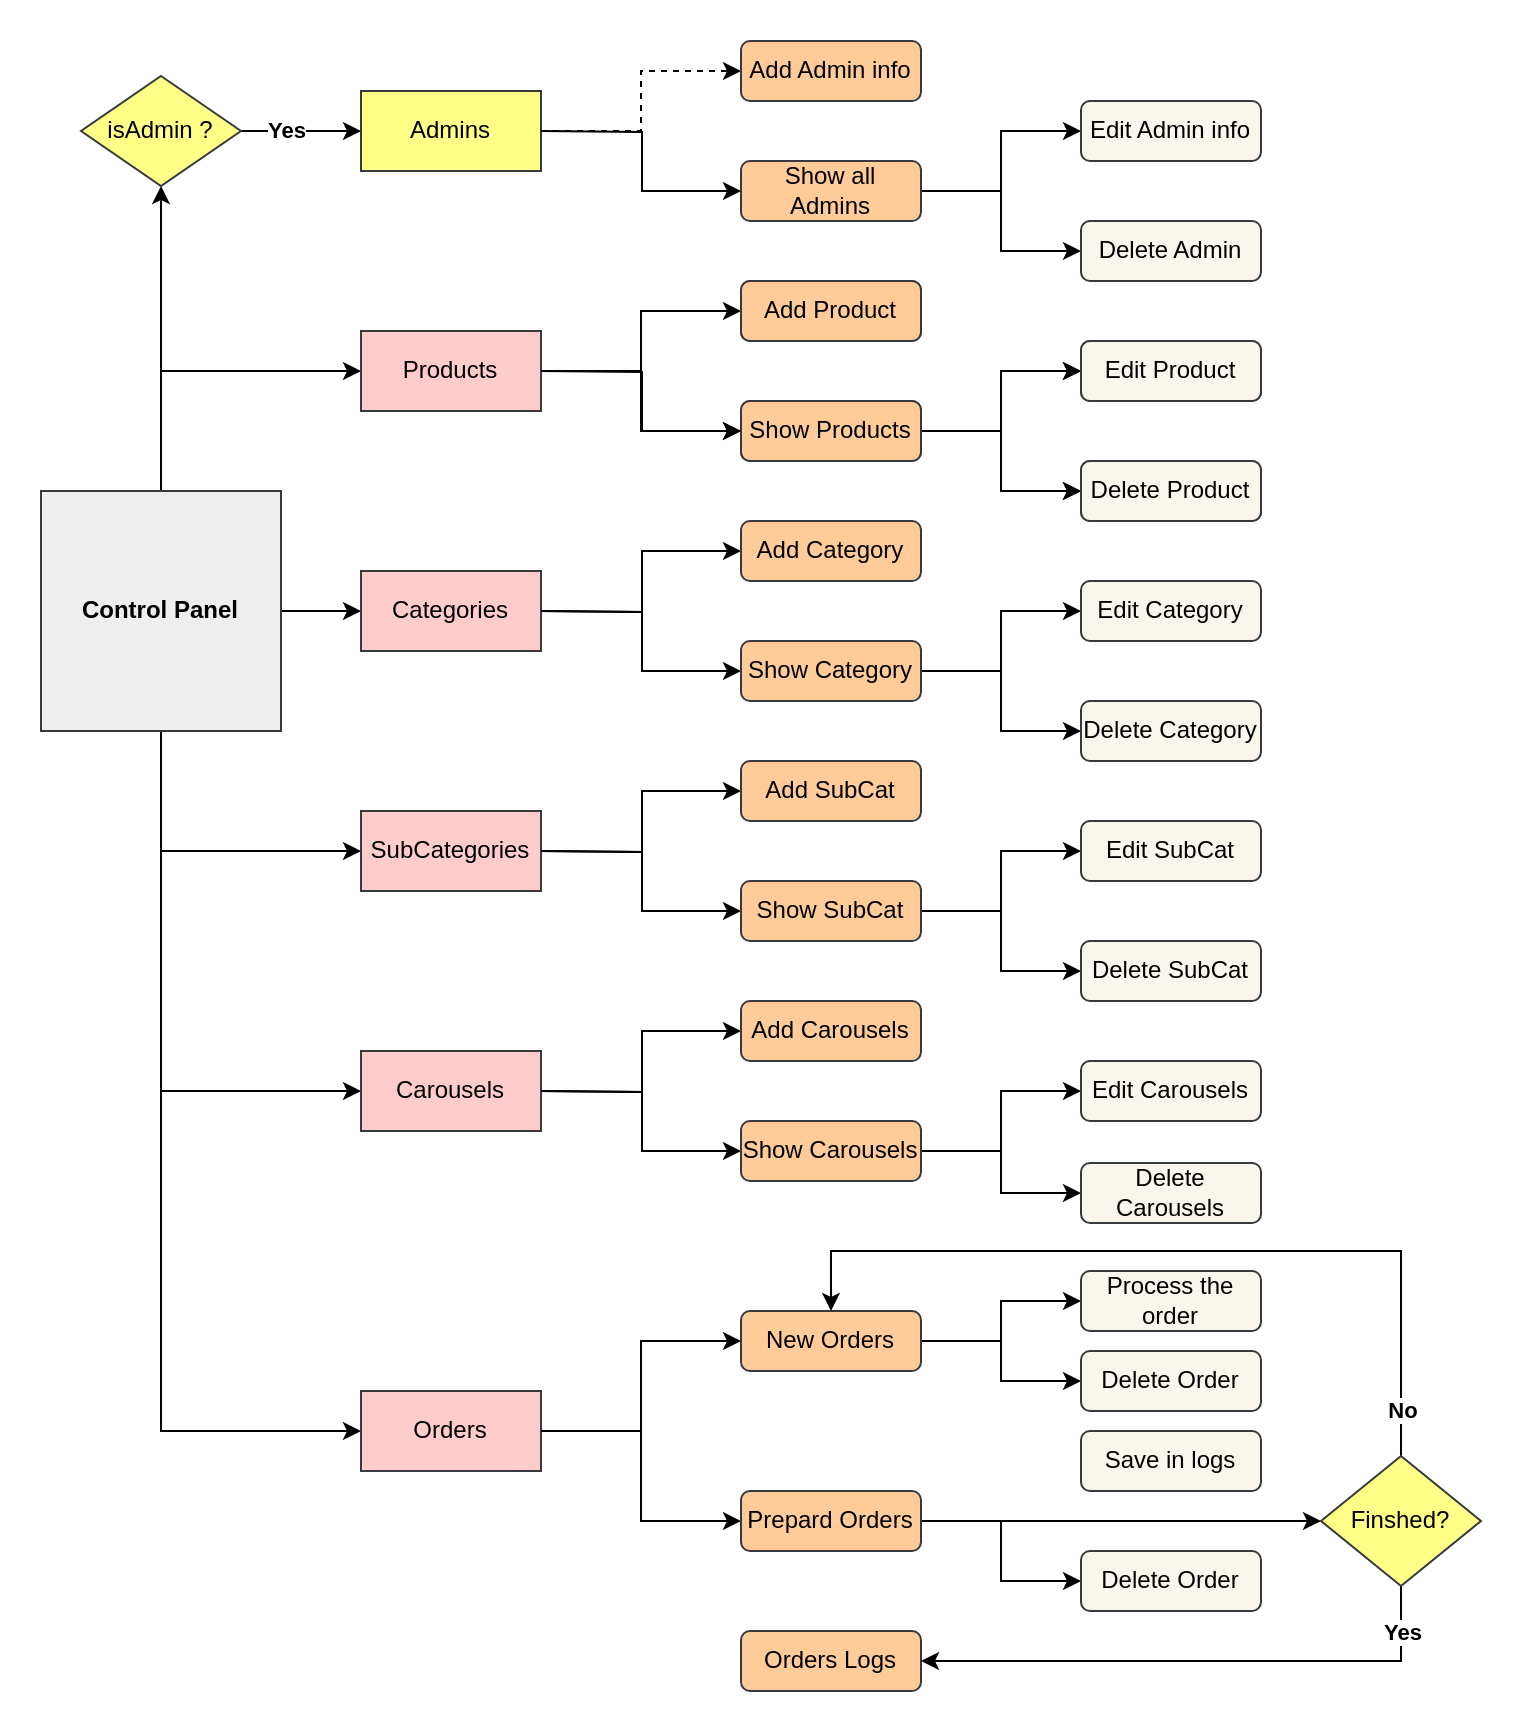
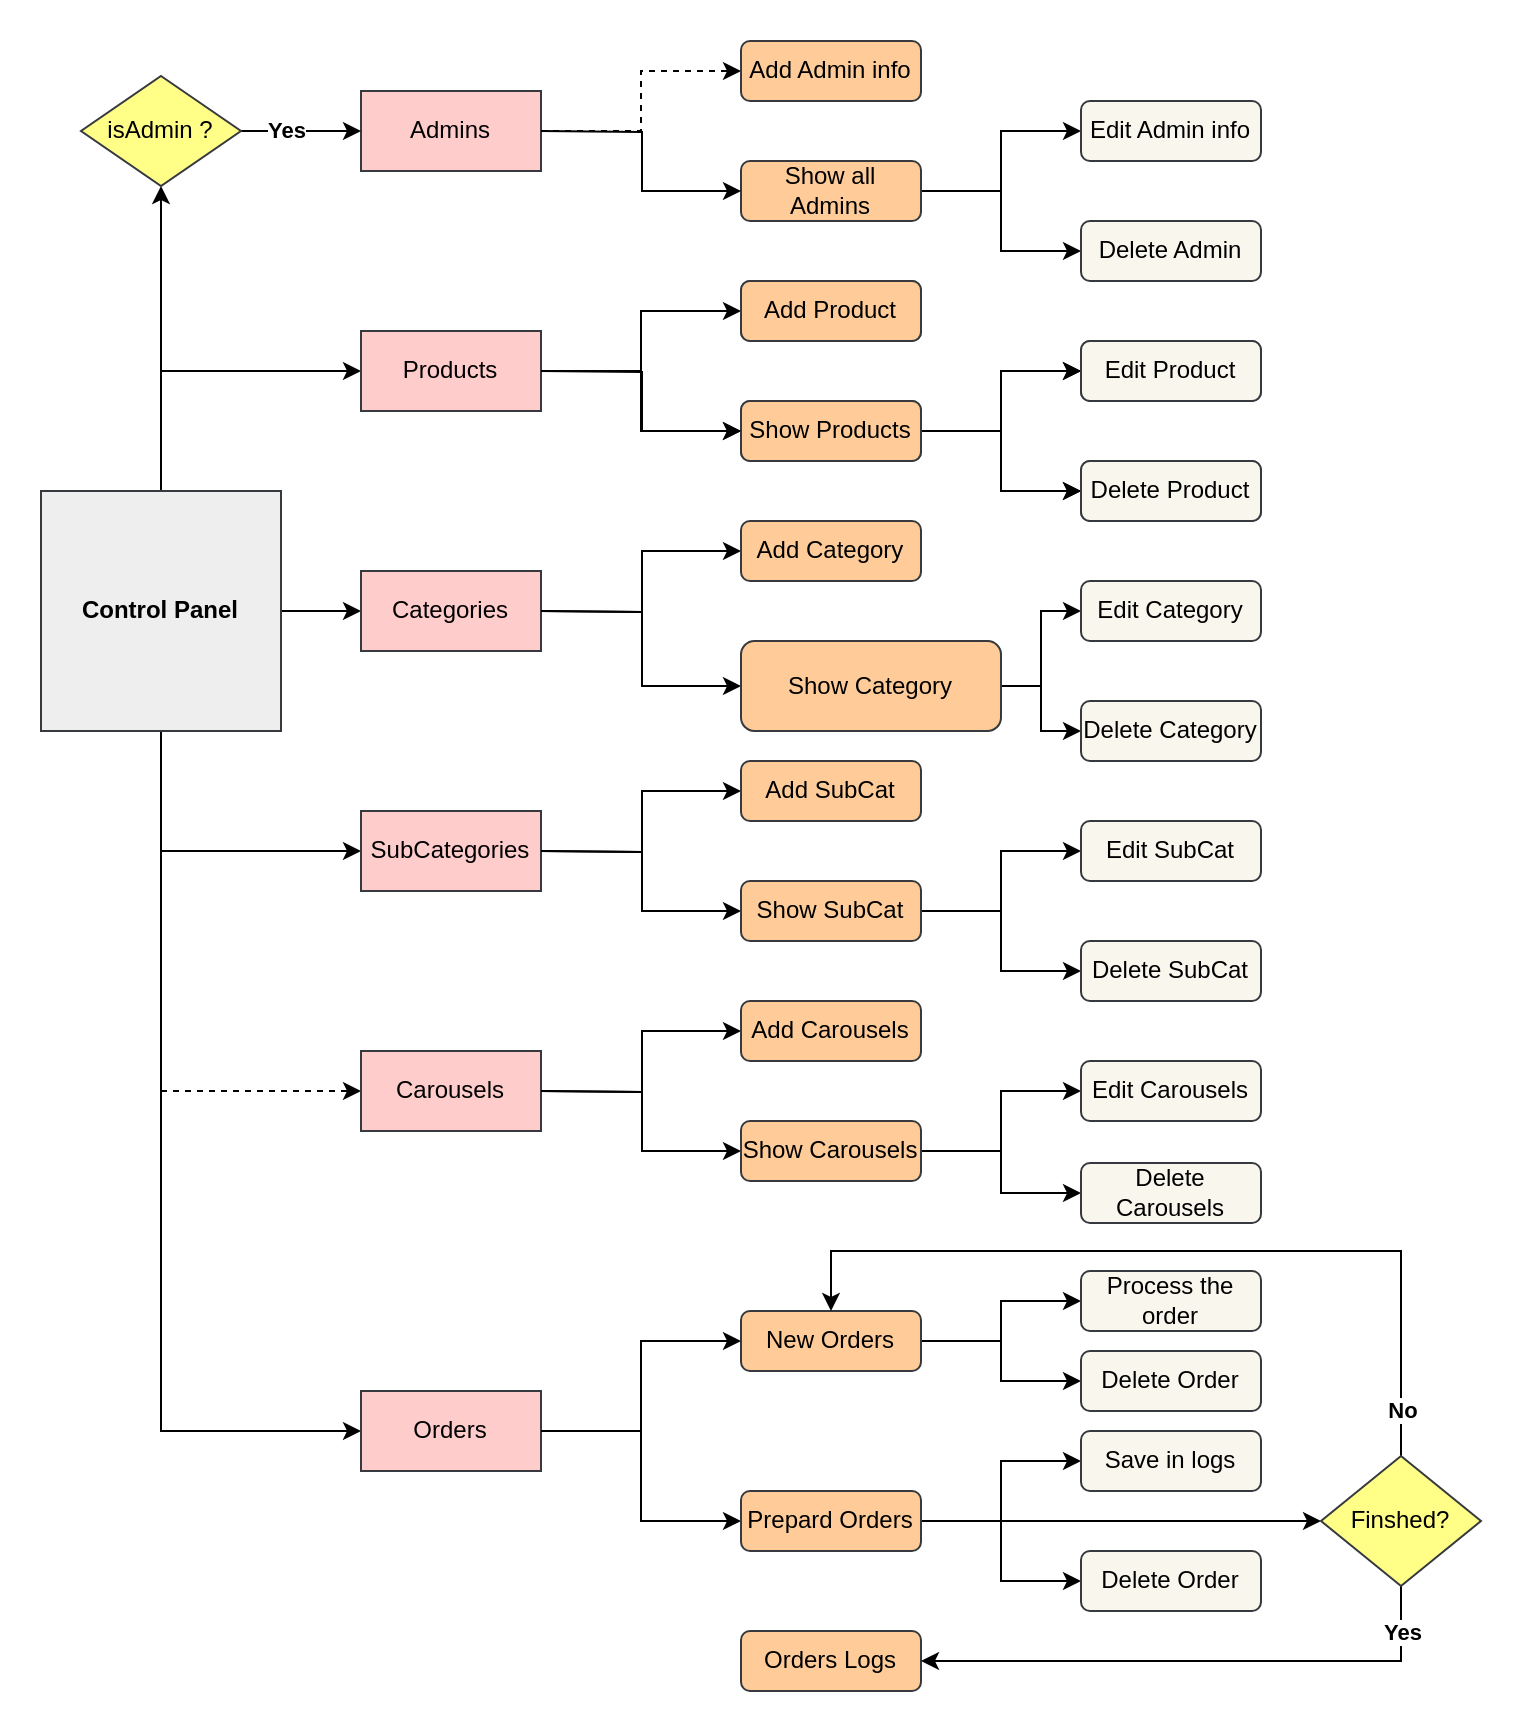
node "Admins": fillcolor #ffff88 -> #ffcccc
node "Show Category": size 180x60 -> 260x90
edge "Control Panel" -> "Carousels": style solid -> dashed
edge "Prepard Orders" -> "Save in logs": added
